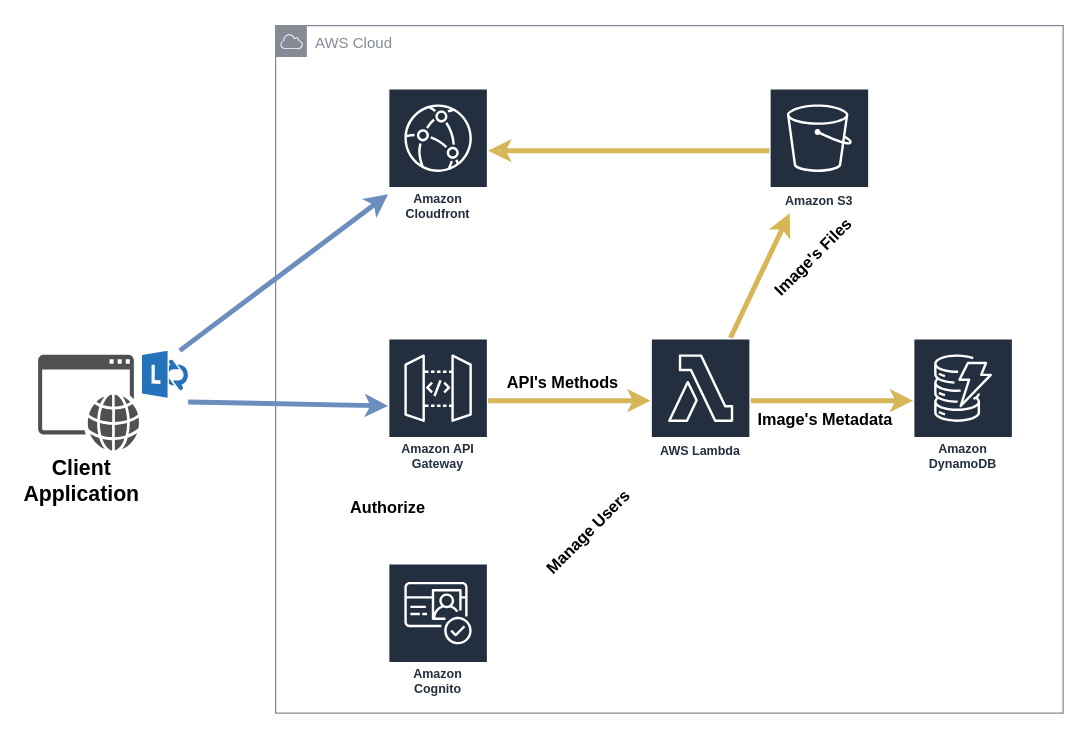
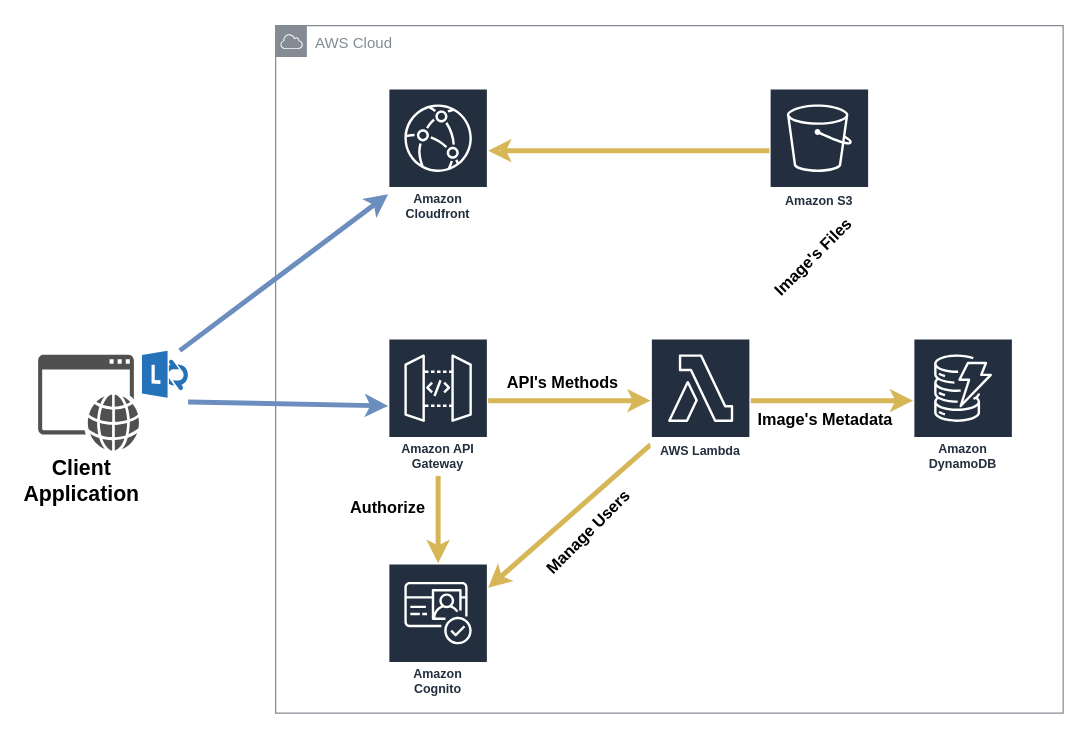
edge "AWS Lambda" -> "Amazon S3": removed
edge "AWS Lambda" -> "Amazon Cognito": added
edge "Amazon API Gateway" -> "Amazon Cognito": added
